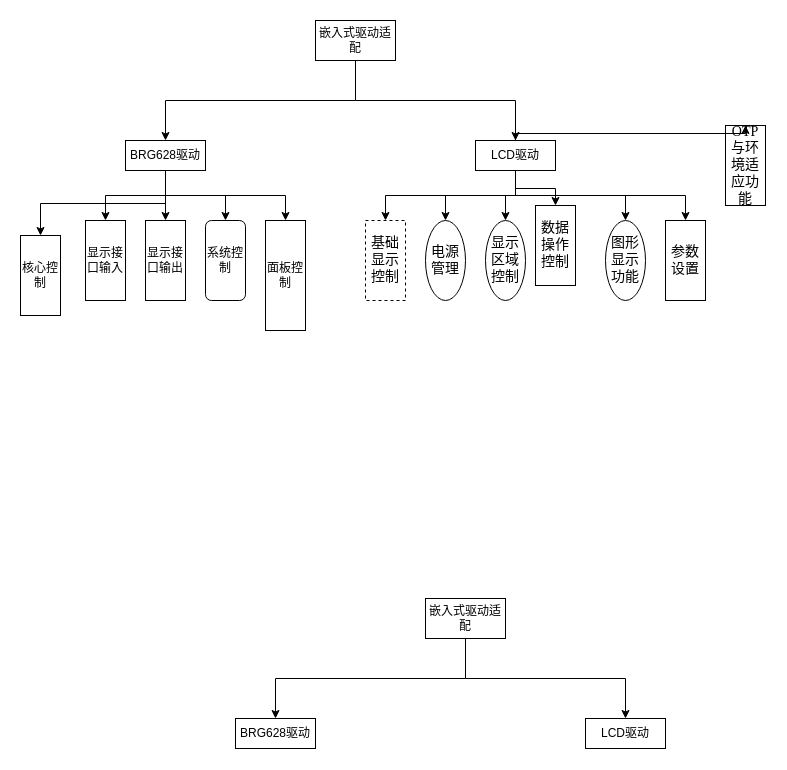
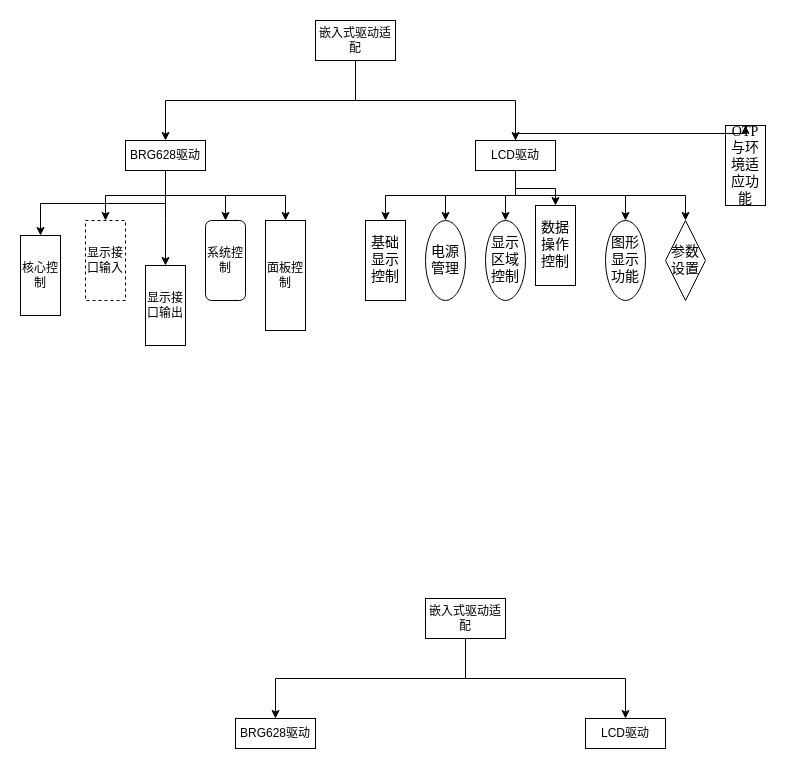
node "显示接口输入": style solid -> dashed
node "显示接口输出": moved (166, 261) -> (166, 306)
node "基础显示控制": style dashed -> solid
node "参数设置": shape rectangle -> diamond
